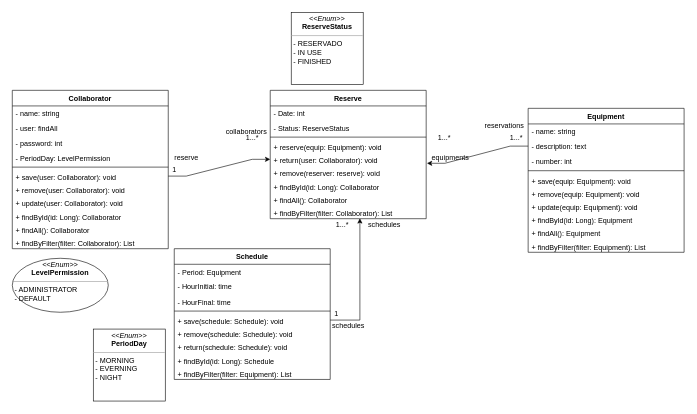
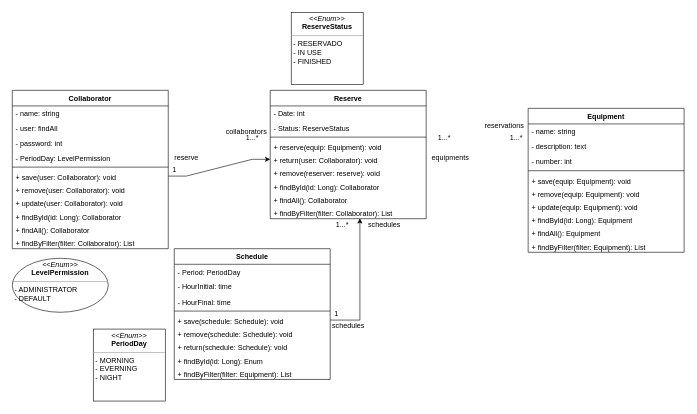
edge "- description: text" -> "+ remove(reserver: reserve): void": removed
node "- Period: Equipment": label "- Period: Equipment" -> "- Period: PeriodDay"
node "+ findById(id: Long): Schedule": label "+ findById(id: Long): Schedule" -> "+ findById(id: Long): Enum"
